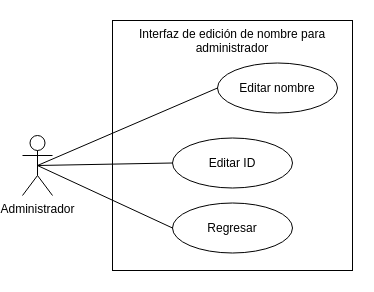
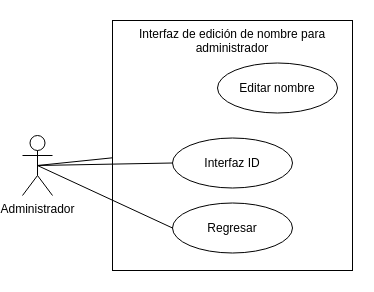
edge "Editar nombre" -- "Administrador": now "Interfaz de edición de nombre para administrador" -- "Administrador"
node "Editar ID": label "Editar ID" -> "Interfaz ID"
